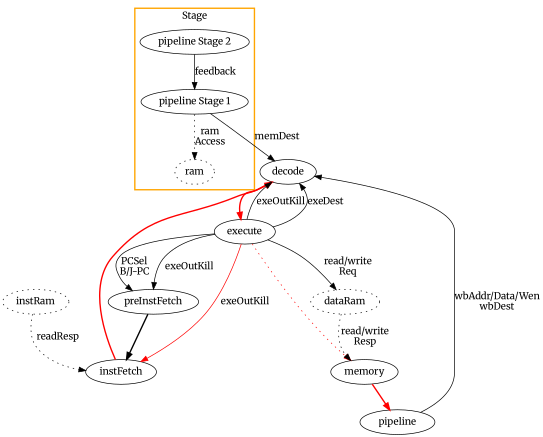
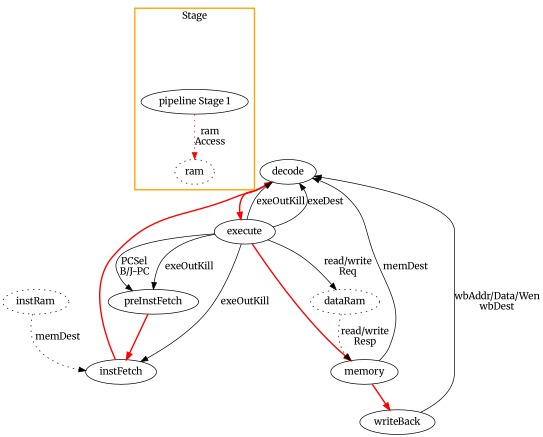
node "pipeline Stage 2": removed
edge "pipeline Stage 1" -> "ram": color black -> red
edge "pipeline Stage 1" -> "decode": now "memory" -> "decode"
edge "execute" -> "memory": style dotted -> bold
edge "execute" -> "instFetch": color red -> black
edge "preInstFetch" -> "instFetch": color black -> red
edge "instRam" -> "instFetch": label "readResp" -> "memDest"
node "pipeline": label "pipeline" -> "writeBack"
